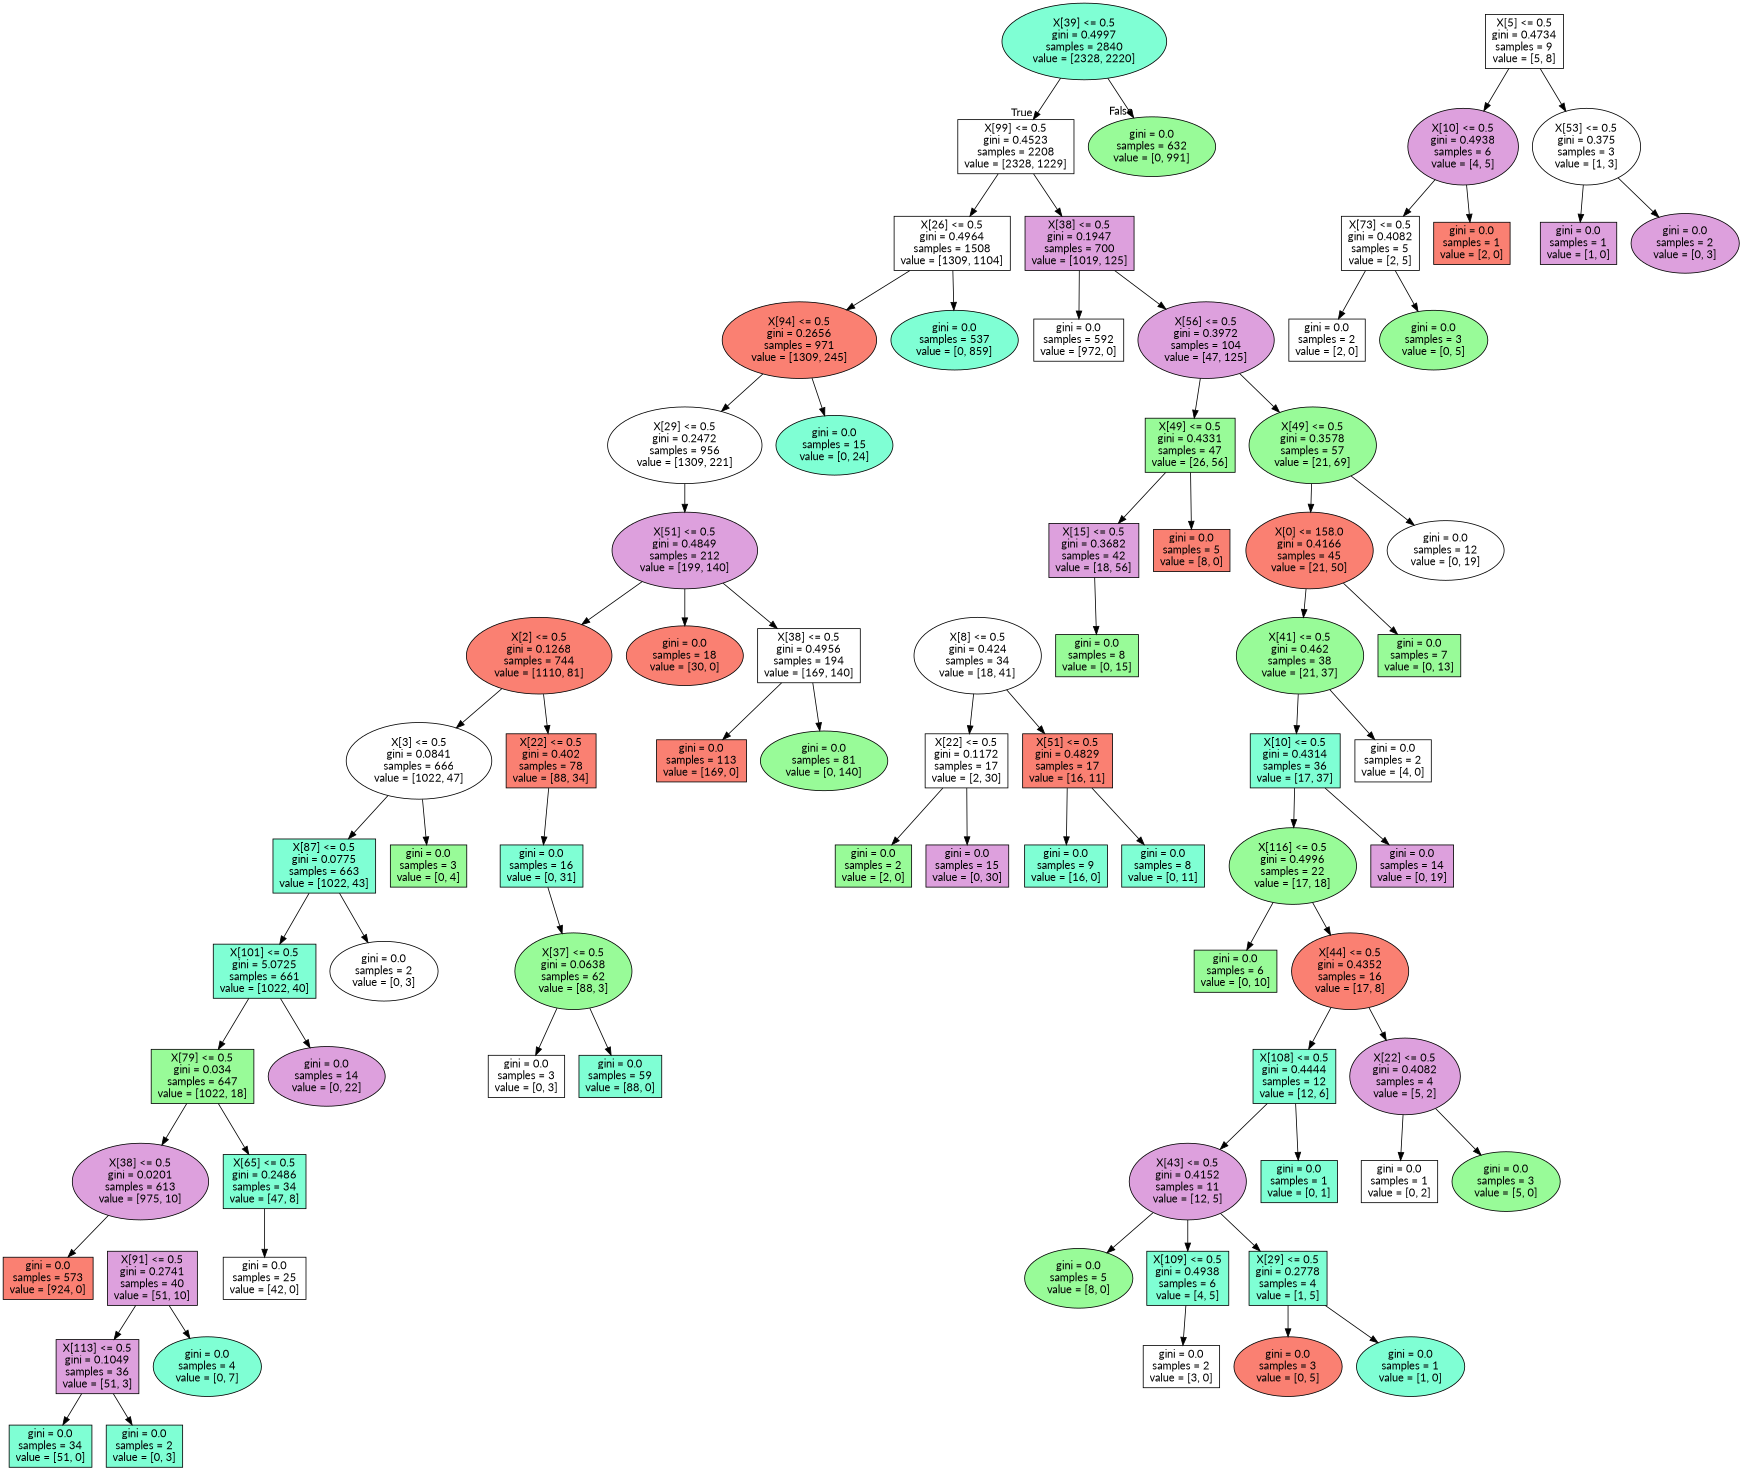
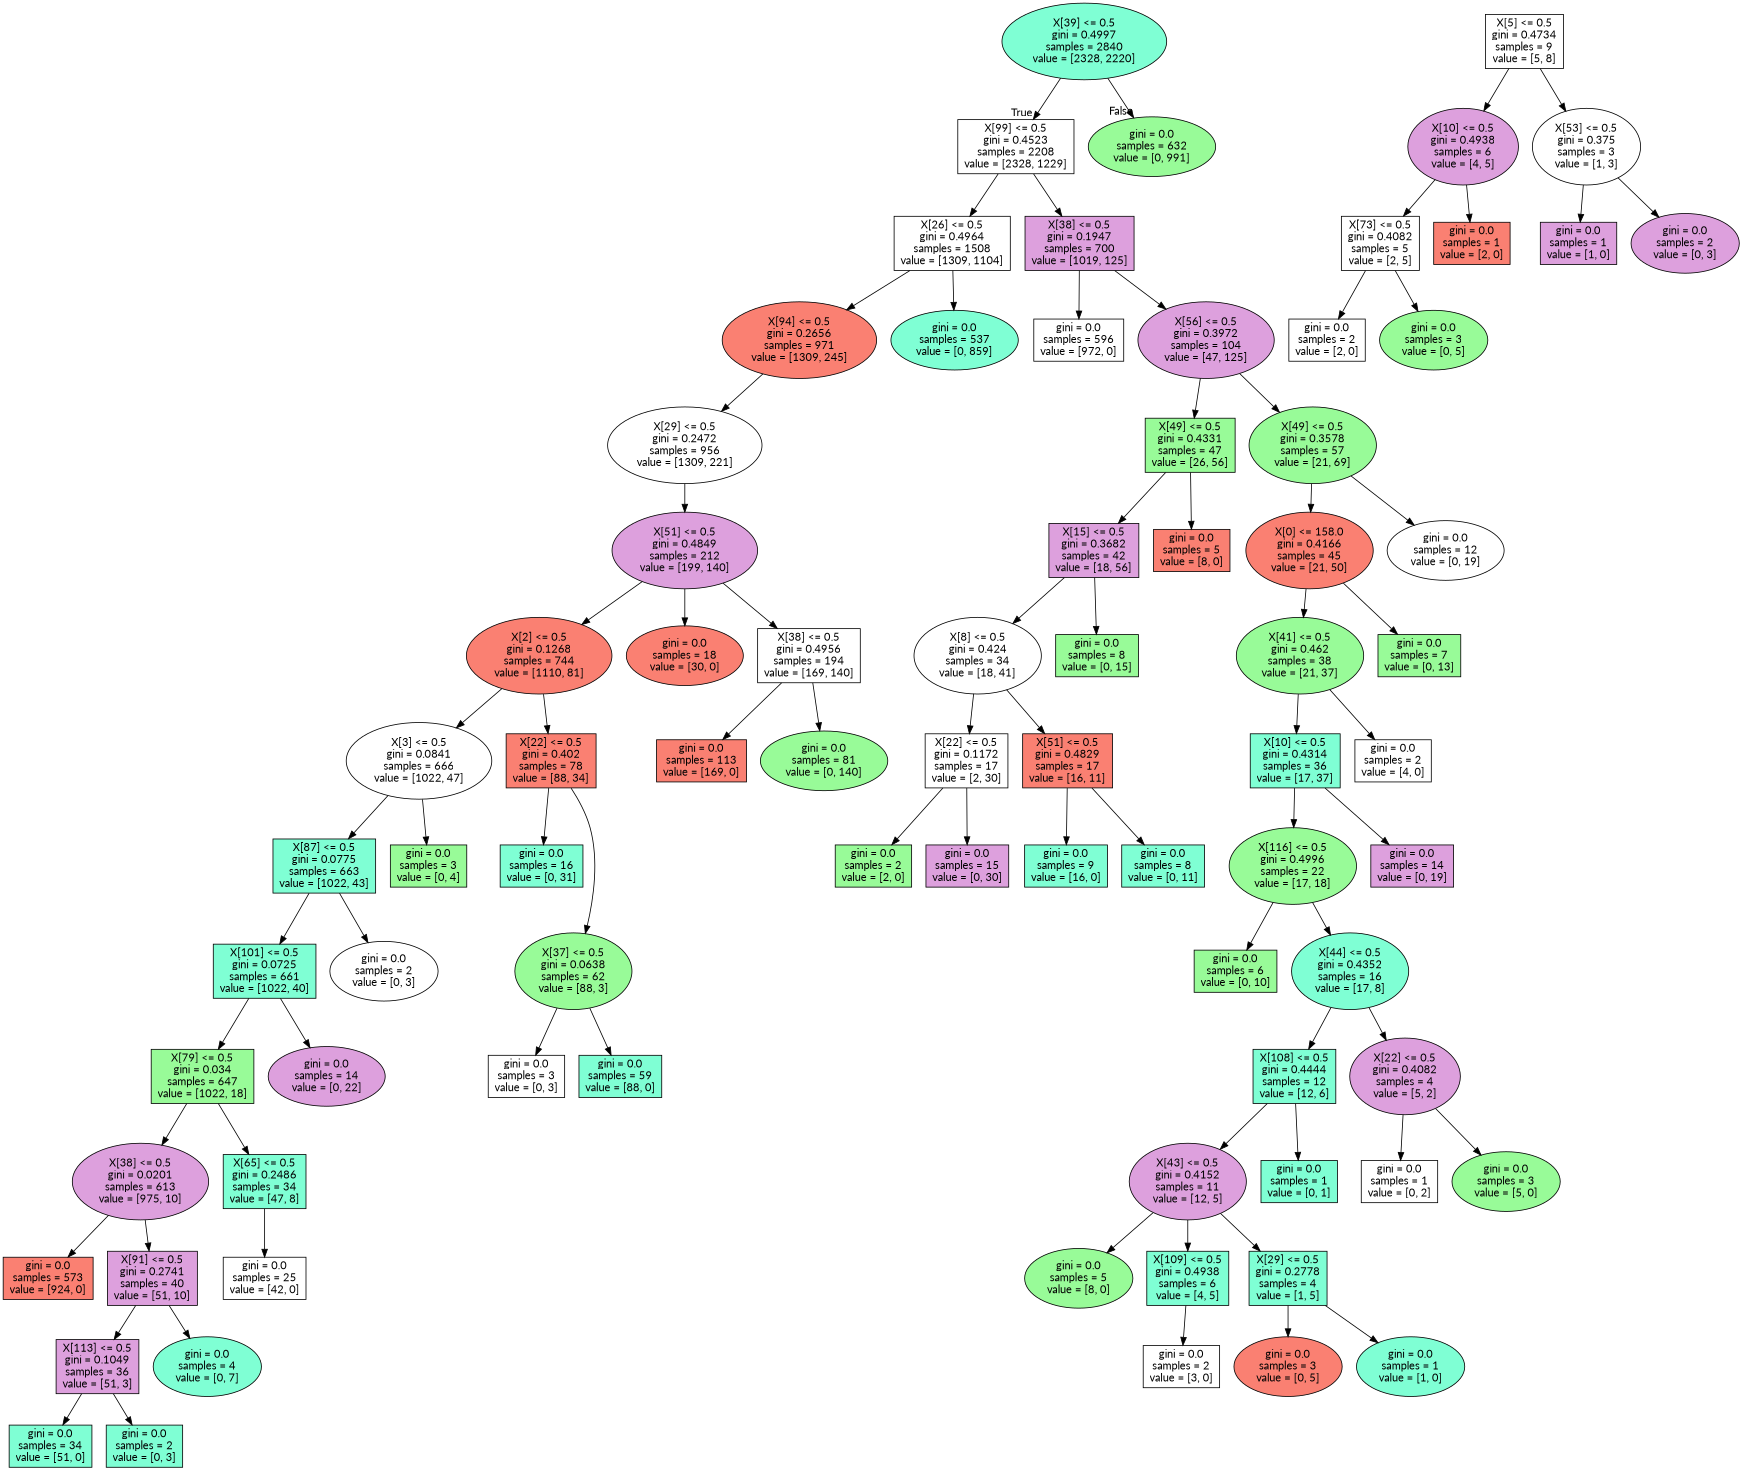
node "gini = 0.0 samples = 592 value = [972, 0]": label "gini = 0.0 samples = 592 value = [972, 0]" -> "gini = 0.0 samples = 596 value = [972, 0]"
node "gini = 0.0 samples = 15 value = [0, 24]": removed
edge "X[15] <= 0.5 gini = 0.3682 samples = 42 value = [18, 56]" -> "X[8] <= 0.5 gini = 0.424 samples = 34 value = [18, 41]": added
edge "gini = 0.0 samples = 16 value = [0, 31]" -> "X[37] <= 0.5 gini = 0.0638 samples = 62 value = [88, 3]": now "X[22] <= 0.5 gini = 0.402 samples = 78 value = [88, 34]" -> "X[37] <= 0.5 gini = 0.0638 samples = 62 value = [88, 3]"
node "X[101] <= 0.5 gini = 5.0725 samples = 661 value = [1022, 40]": label "X[101] <= 0.5 gini = 5.0725 samples = 661 value = [1022, 40]" -> "X[101] <= 0.5 gini = 0.0725 samples = 661 value = [1022, 40]"
node "X[44] <= 0.5 gini = 0.4352 samples = 16 value = [17, 8]": fillcolor salmon -> aquamarine
edge "X[38] <= 0.5 gini = 0.0201 samples = 613 value = [975, 10]" -> "X[91] <= 0.5 gini = 0.2741 samples = 40 value = [51, 10]": added
